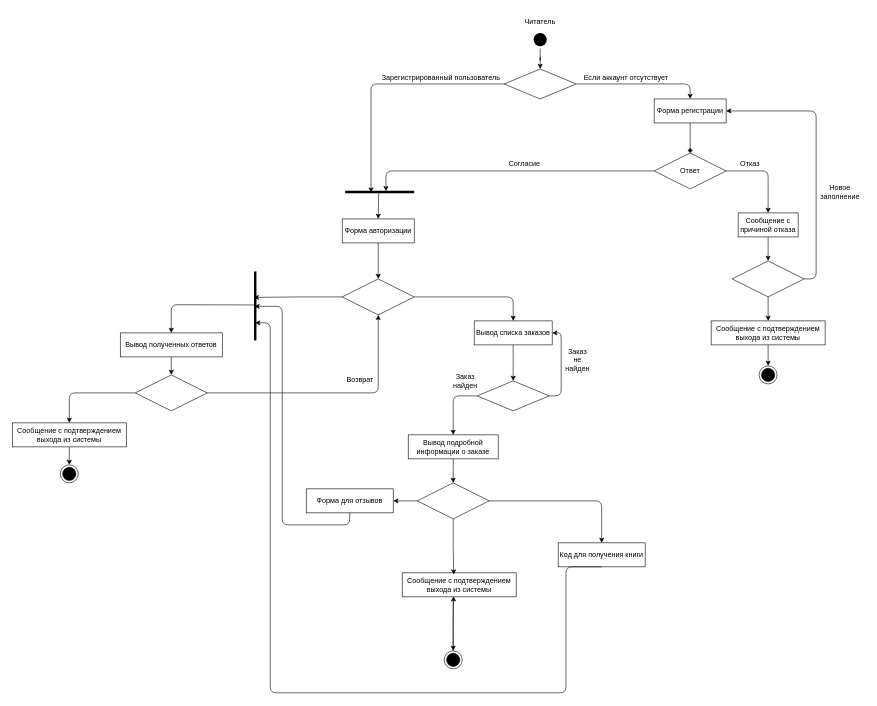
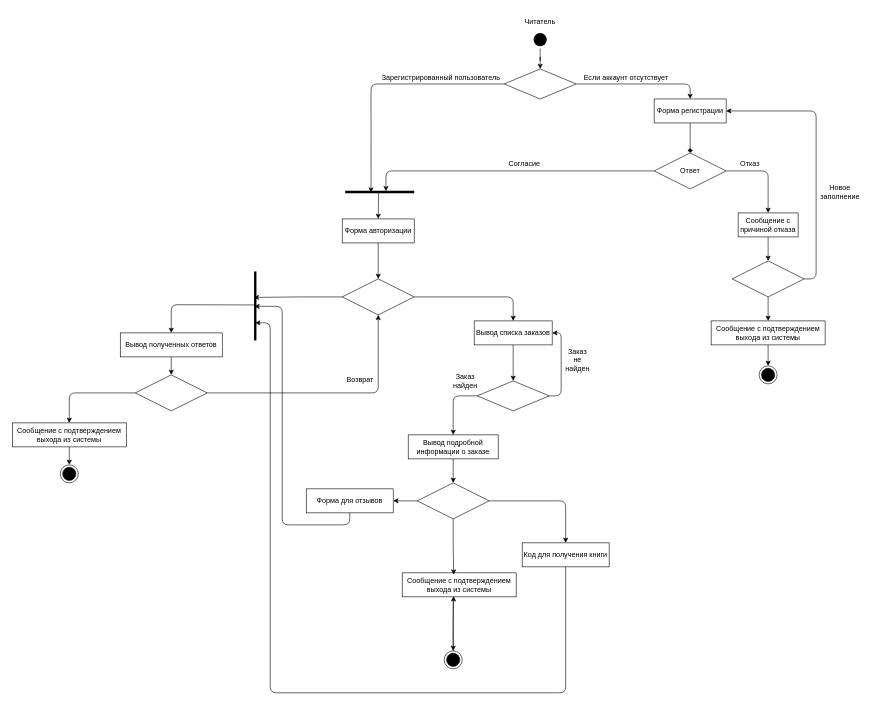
node "Код для получения книги": moved (602, 555) -> (566, 555)
